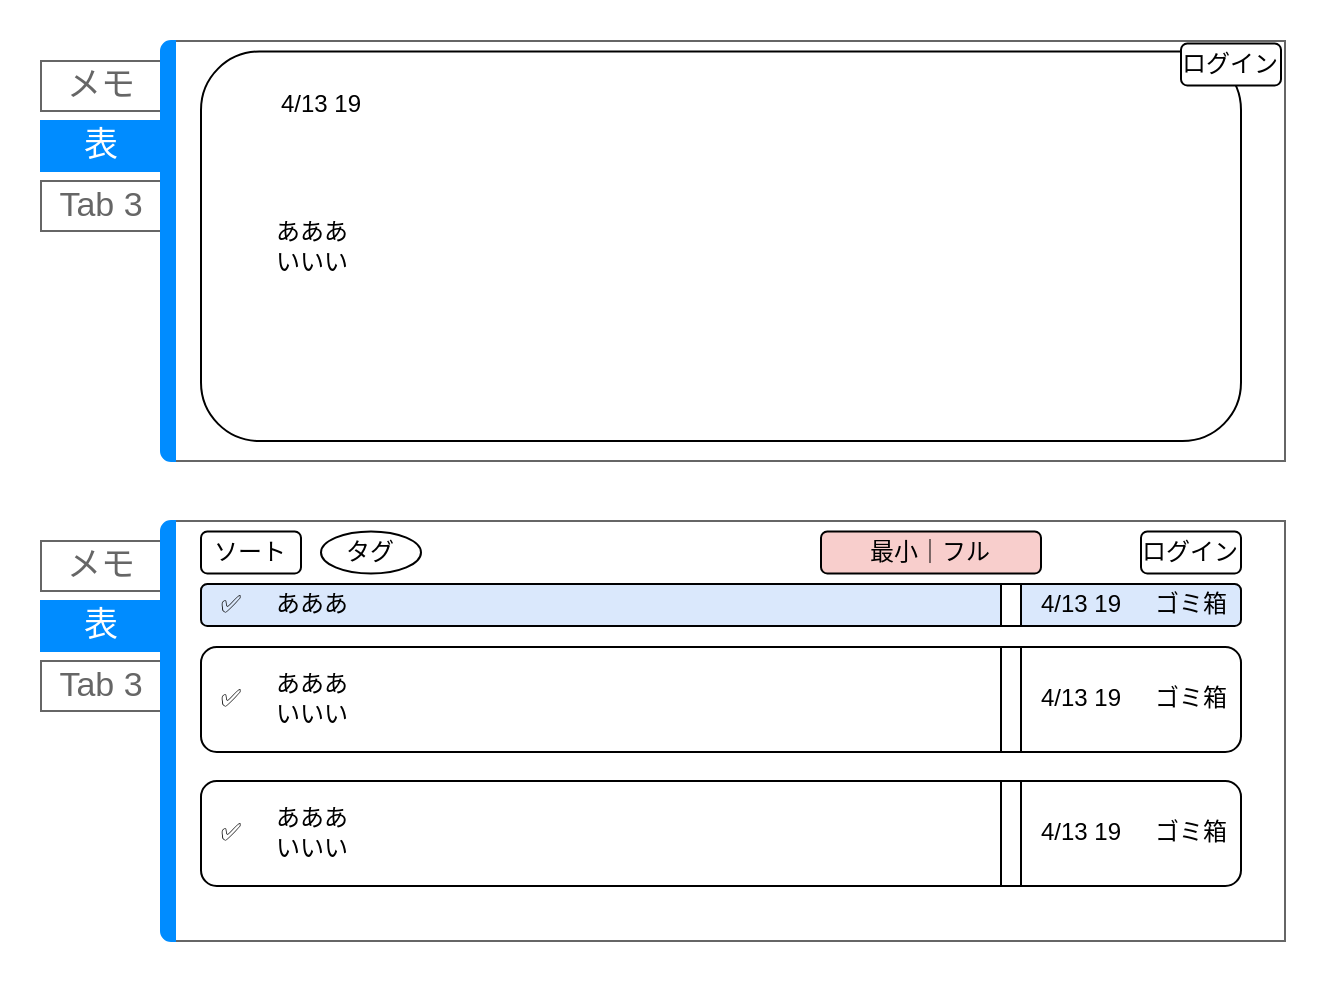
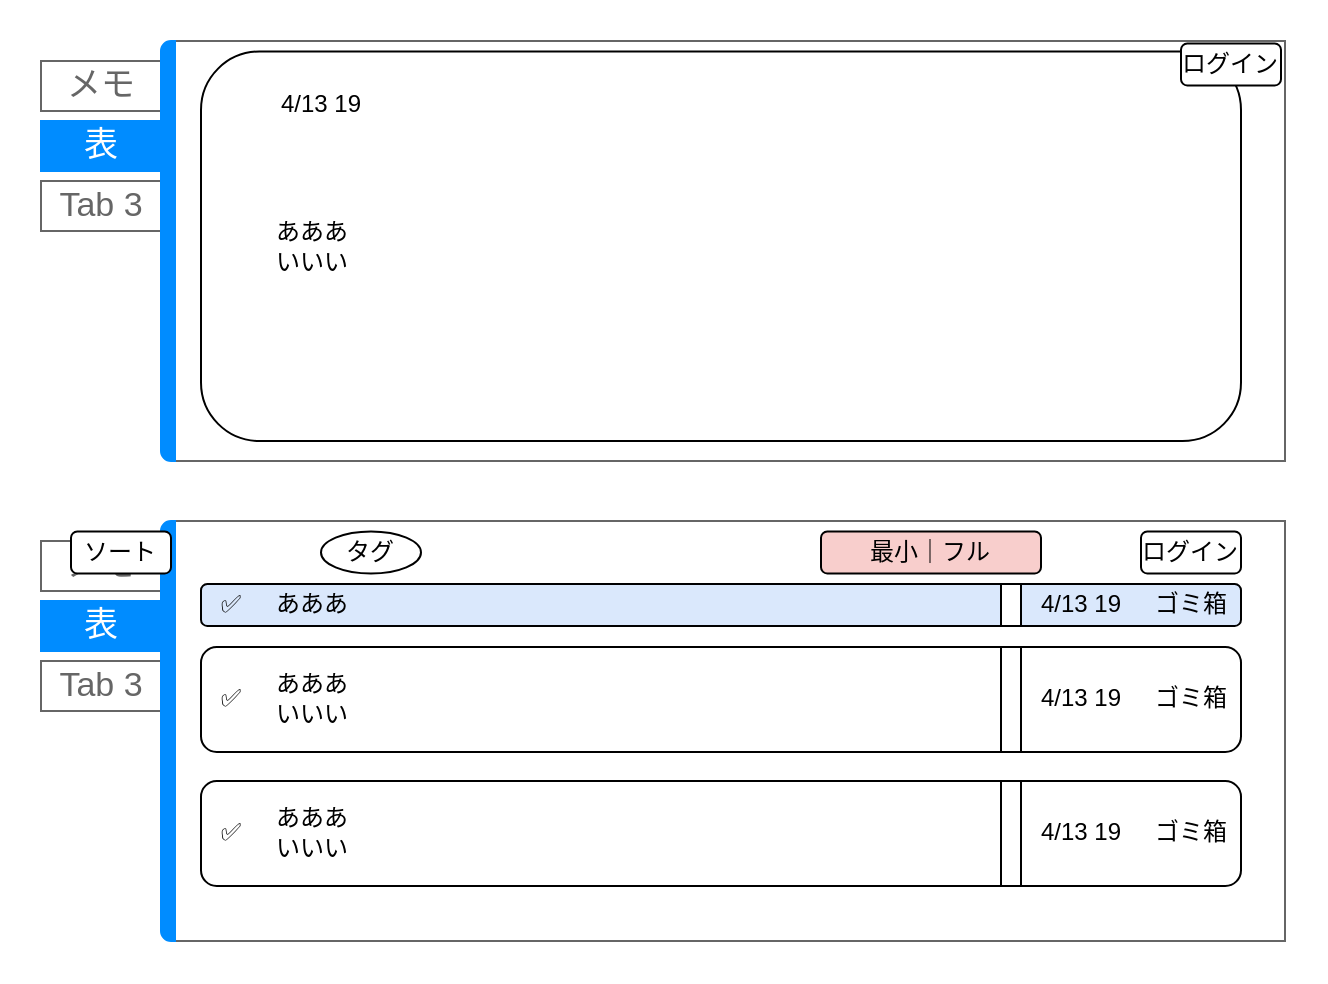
node "ソート": moved (251, 553) -> (121, 553)
